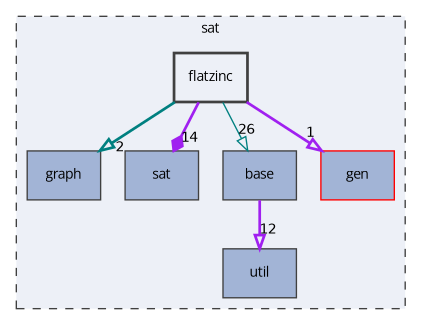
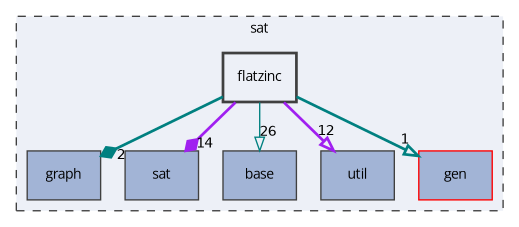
edge "flatzinc" -> "graph": arrowhead onormal -> diamond
edge "flatzinc" -> "gen": color purple -> teal
edge "base" -> "util": now "flatzinc" -> "util"
